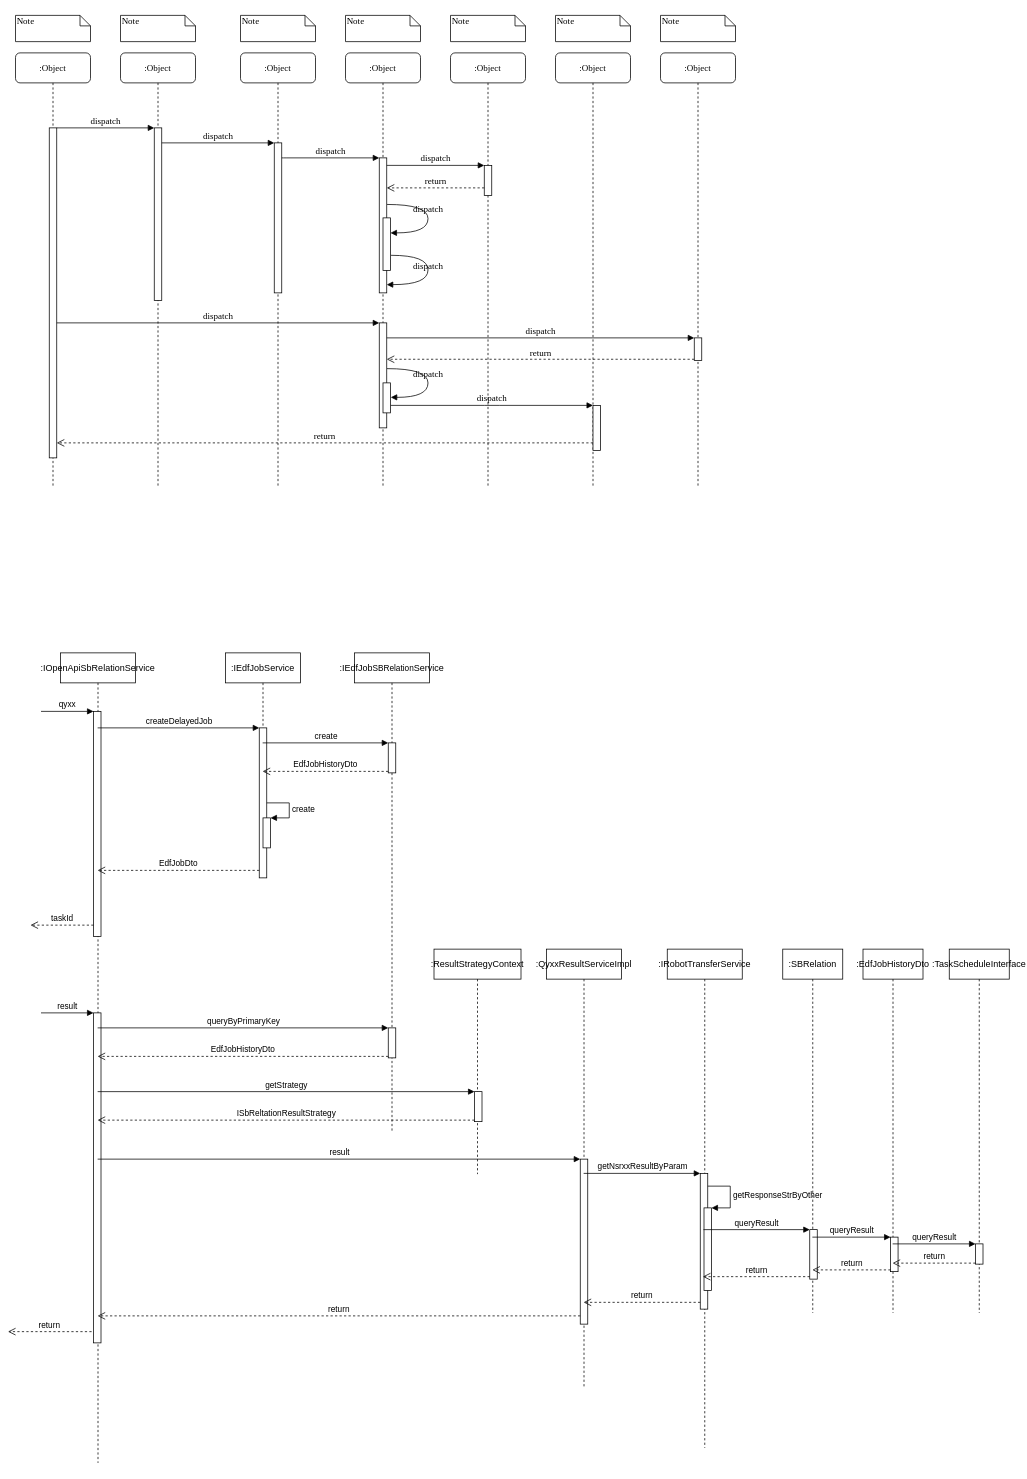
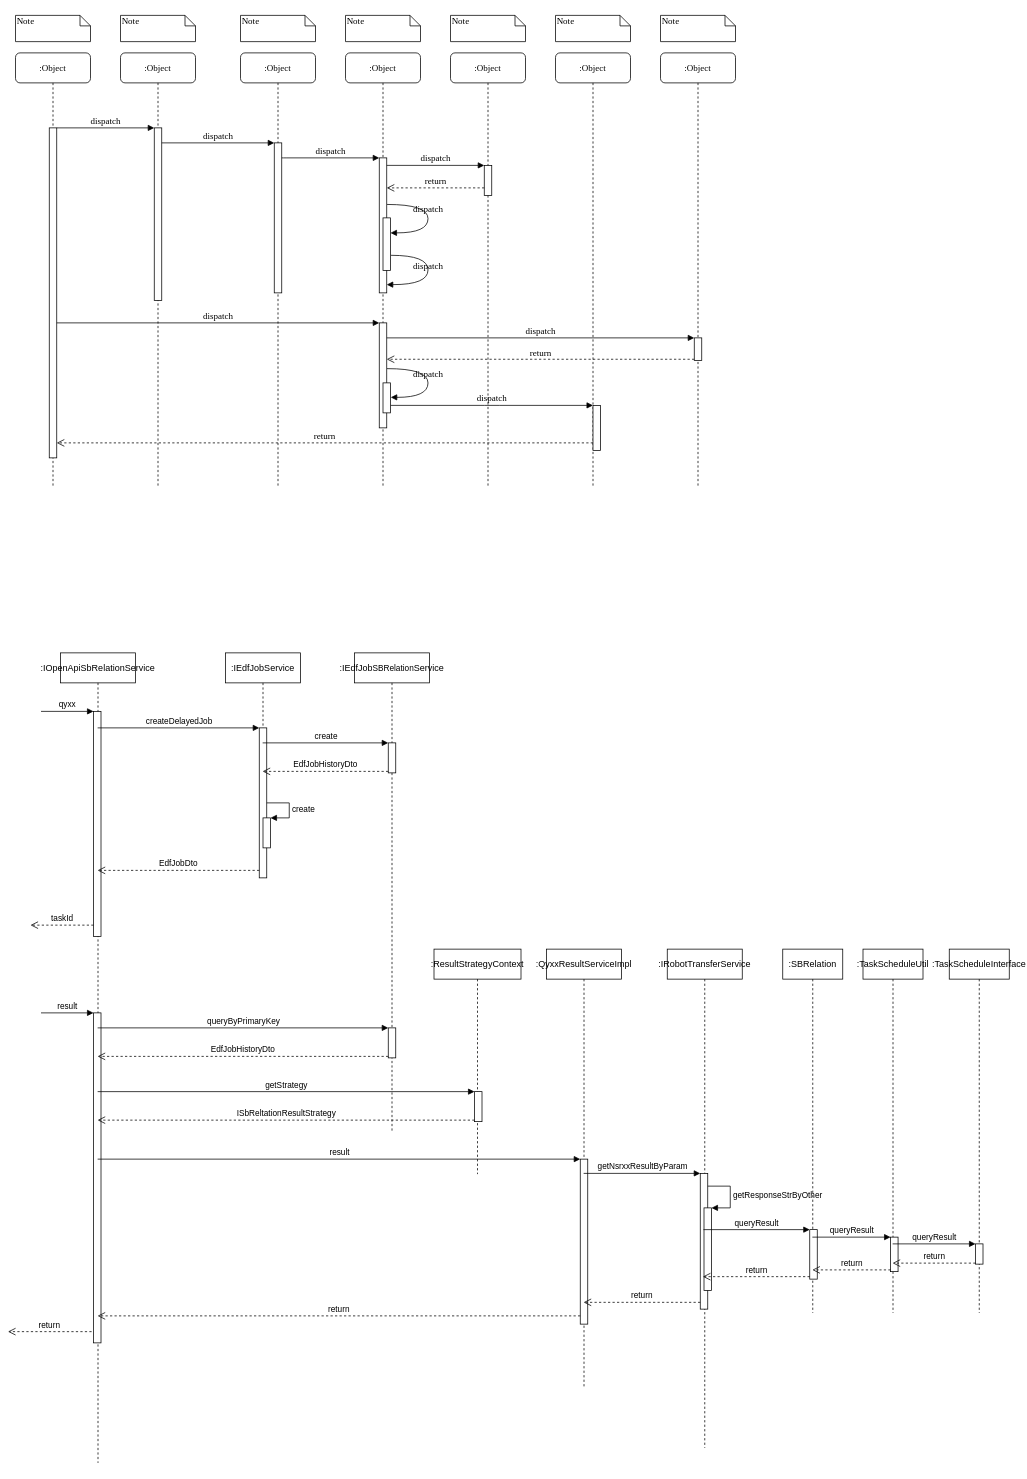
node ":EdfJobHistoryDto": label ":EdfJobHistoryDto" -> ":TaskScheduleUtil"
